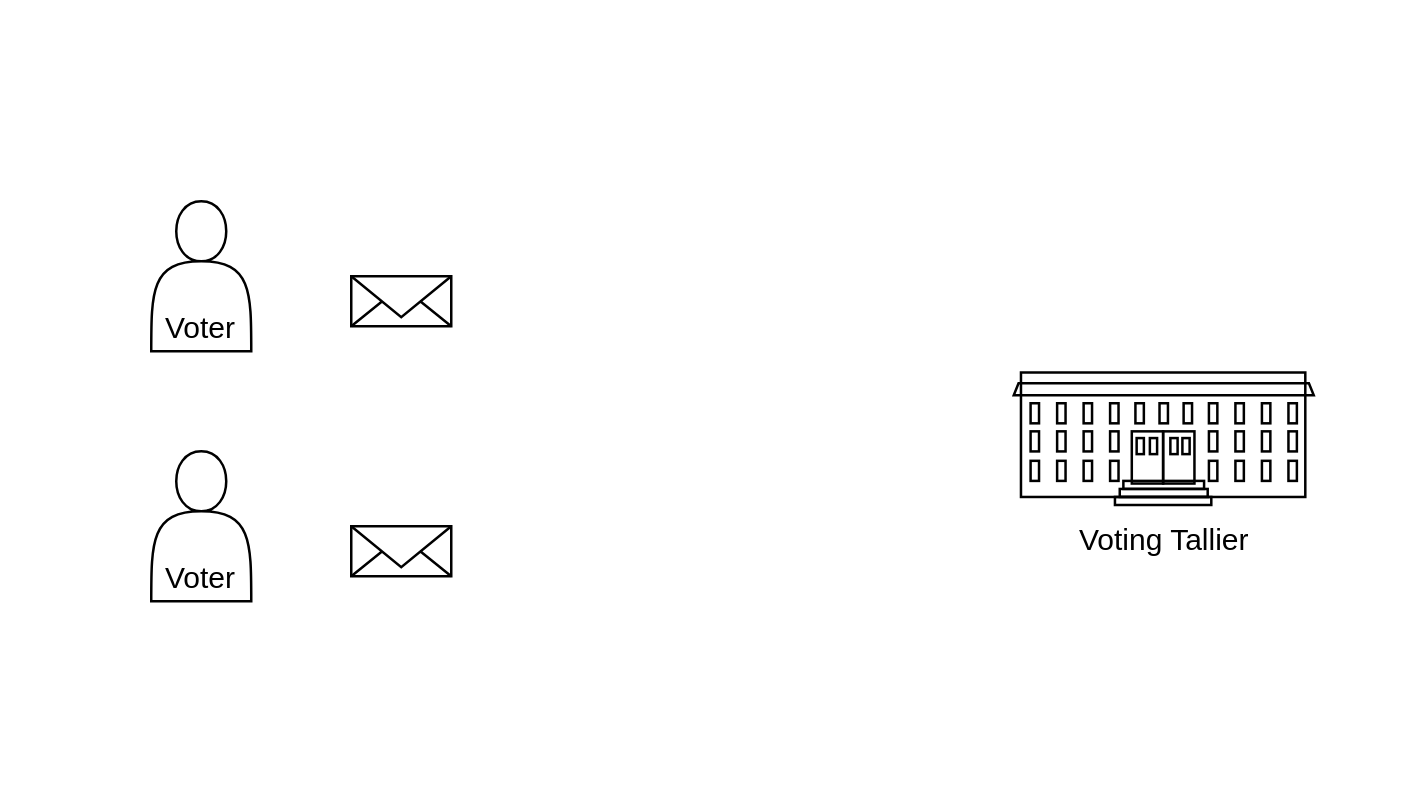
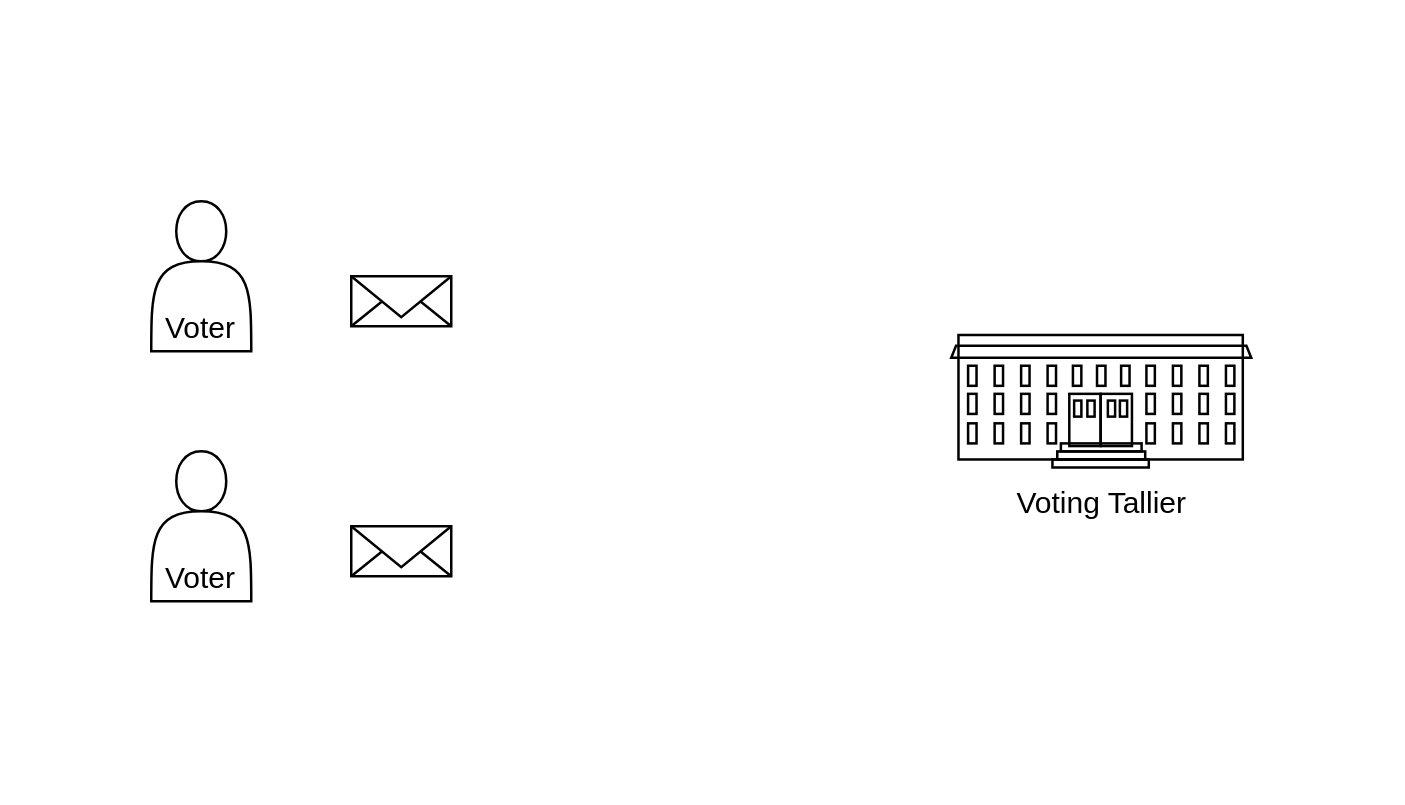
node "Voting Tallier": moved (1164, 439) -> (1101, 401)
